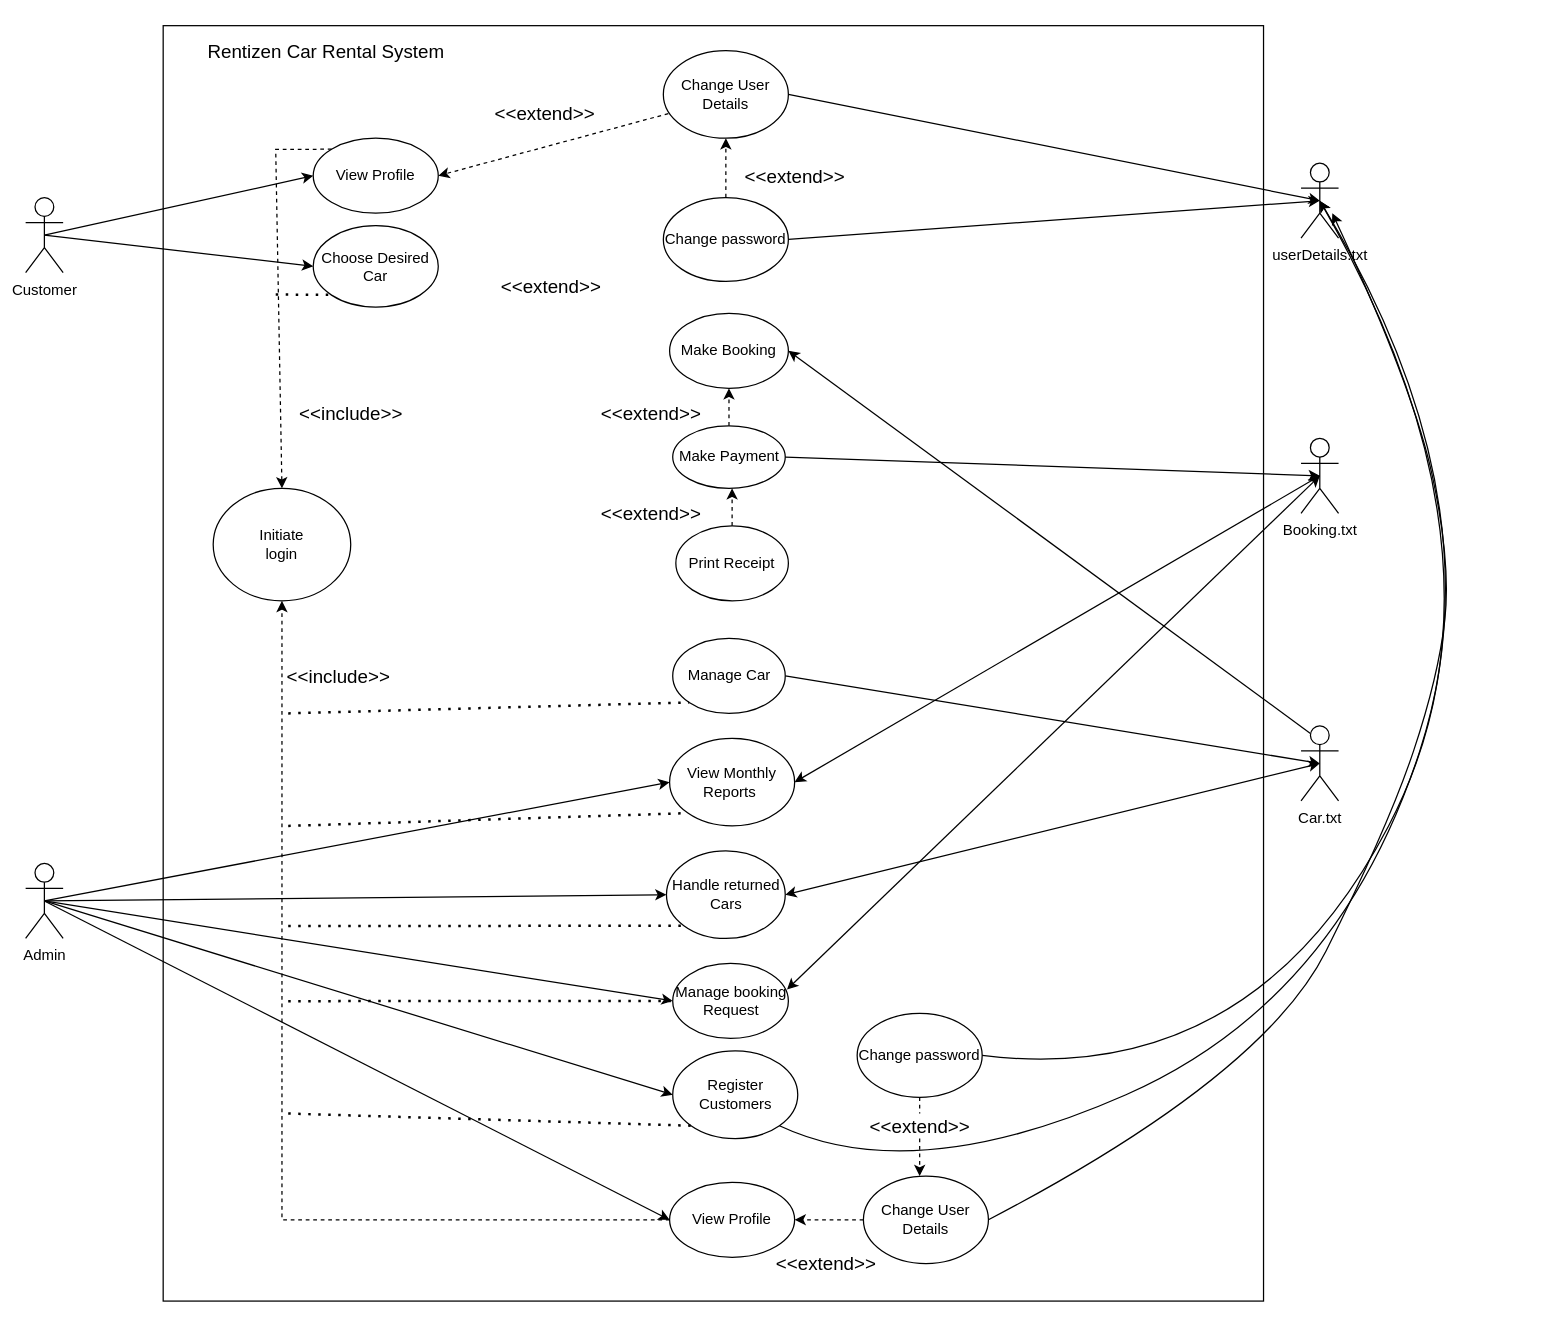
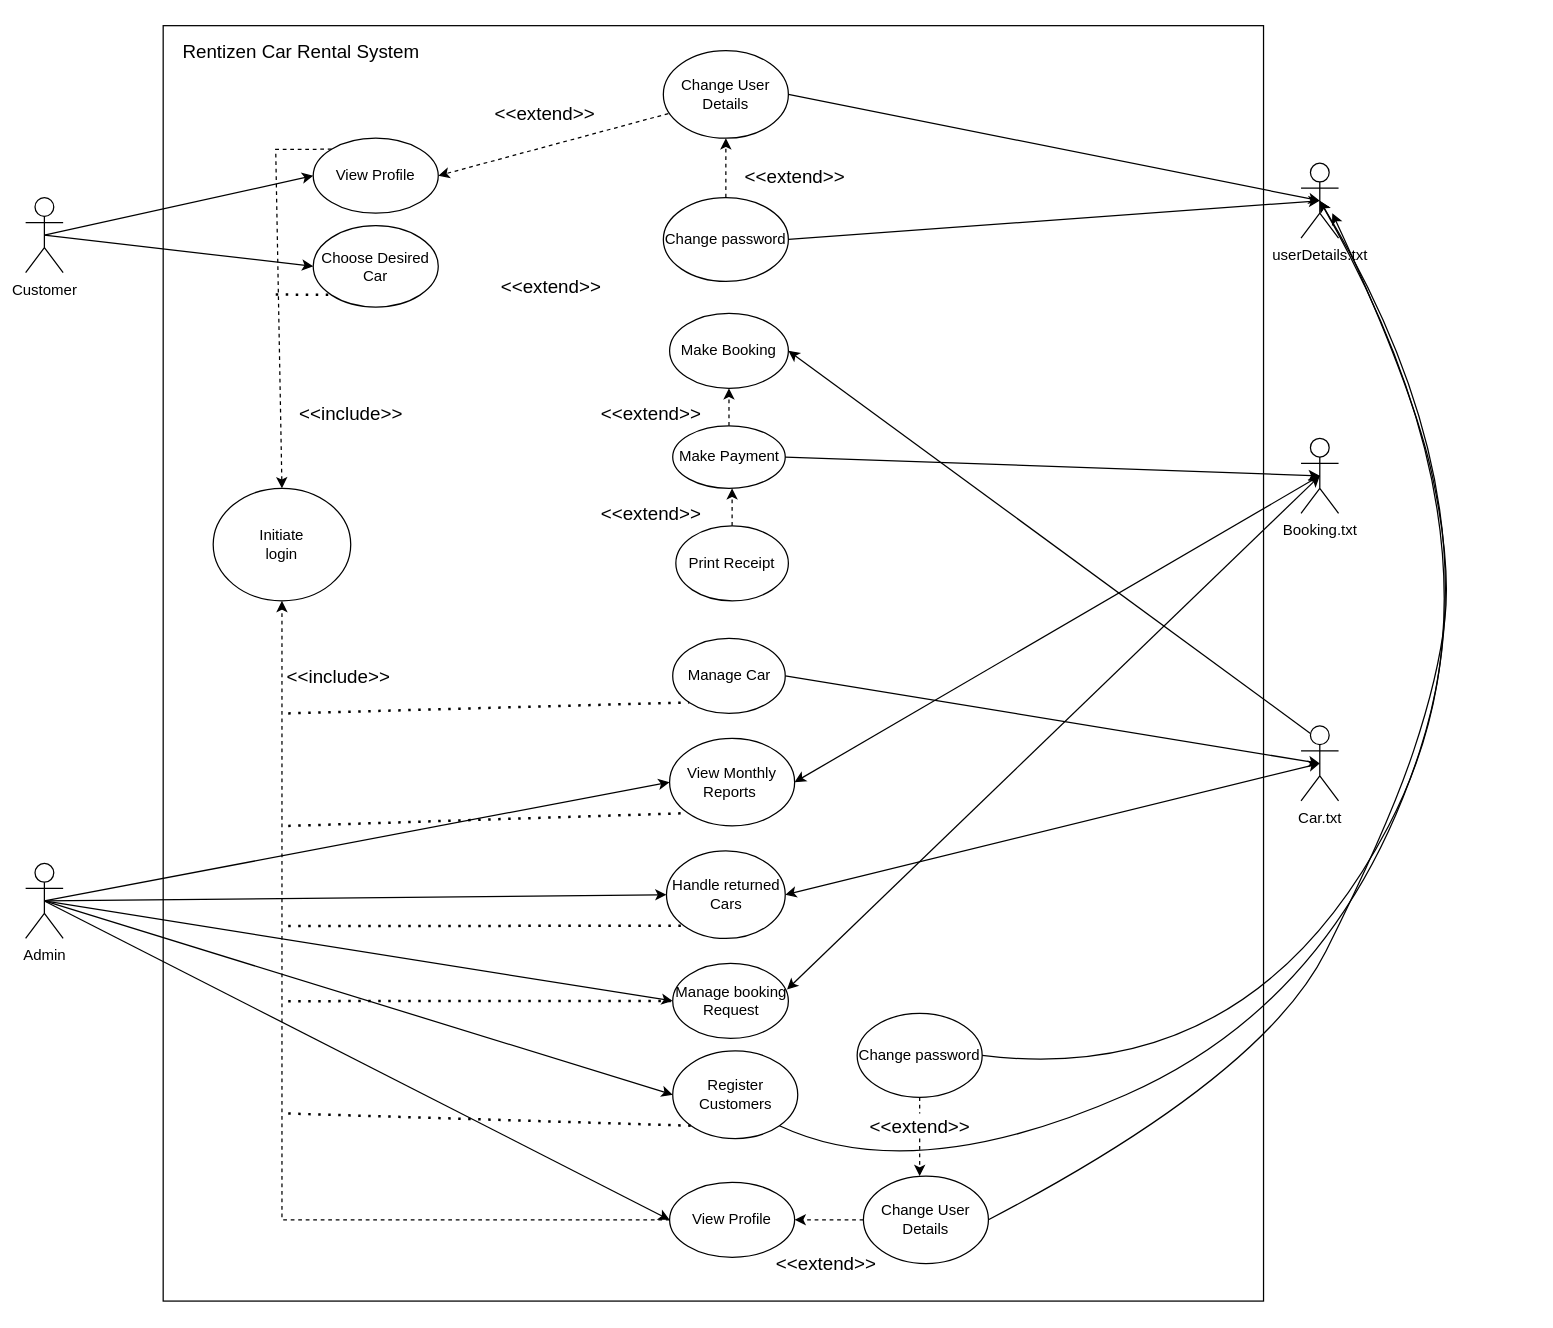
node "Rentizen Car Rental System": moved (326, 51) -> (301, 51)
